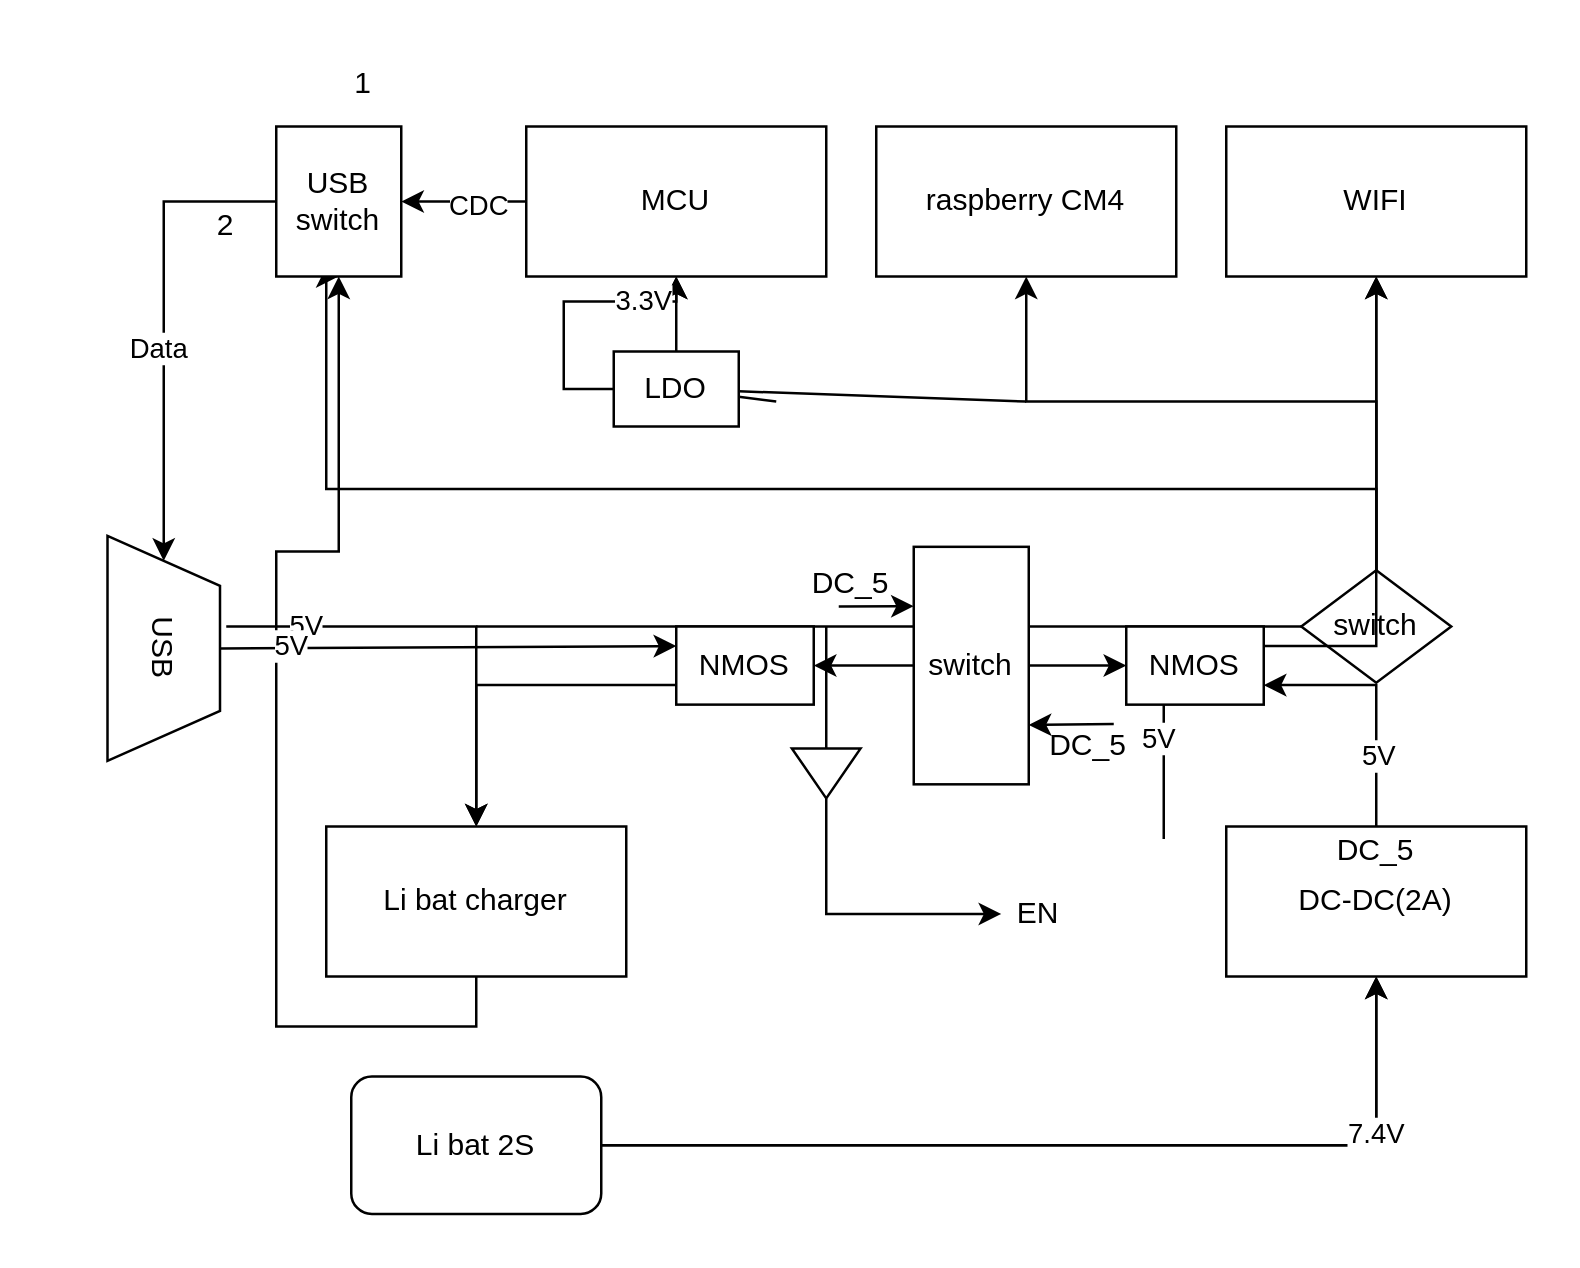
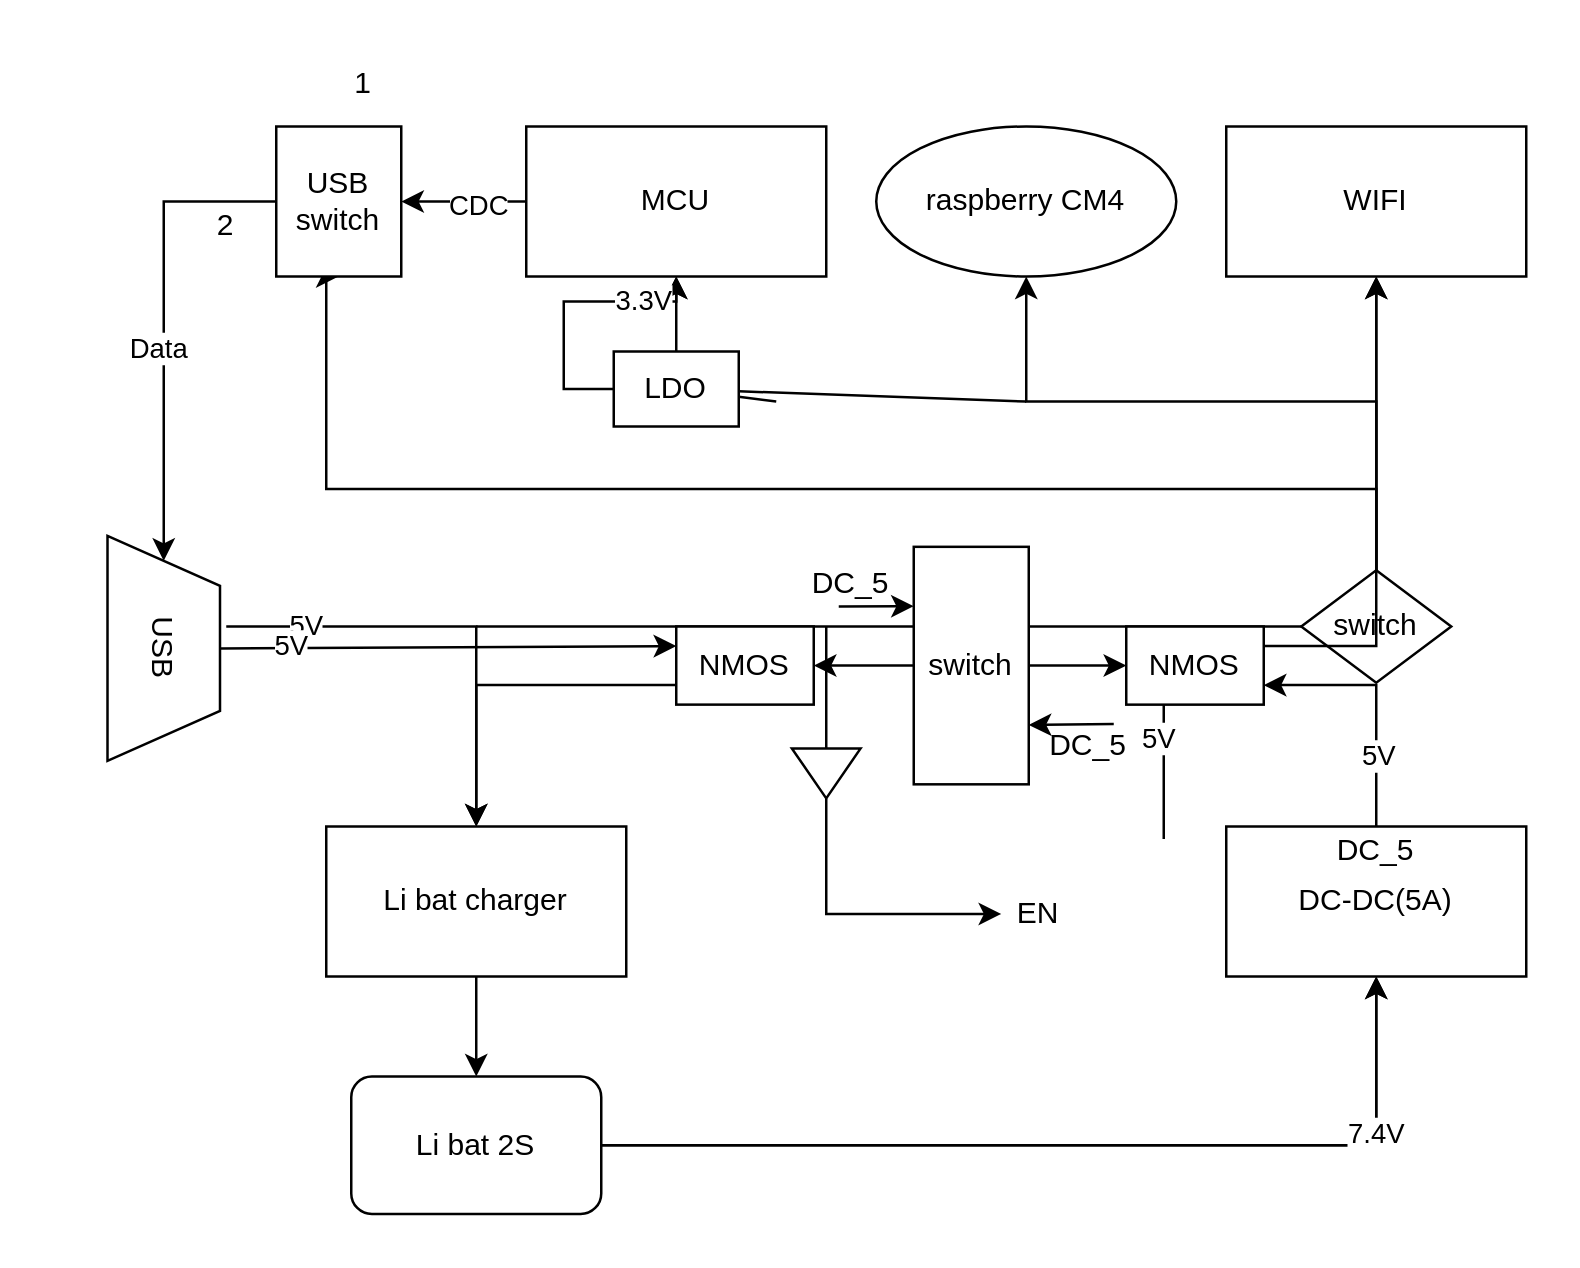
node "raspberry CM4": shape rectangle -> ellipse
node "DC-DC(2A)": label "DC-DC(2A)" -> "DC-DC(5A)"
edge "Li bat charger" -> "USB switch": now "Li bat charger" -> "Li bat 2S"
